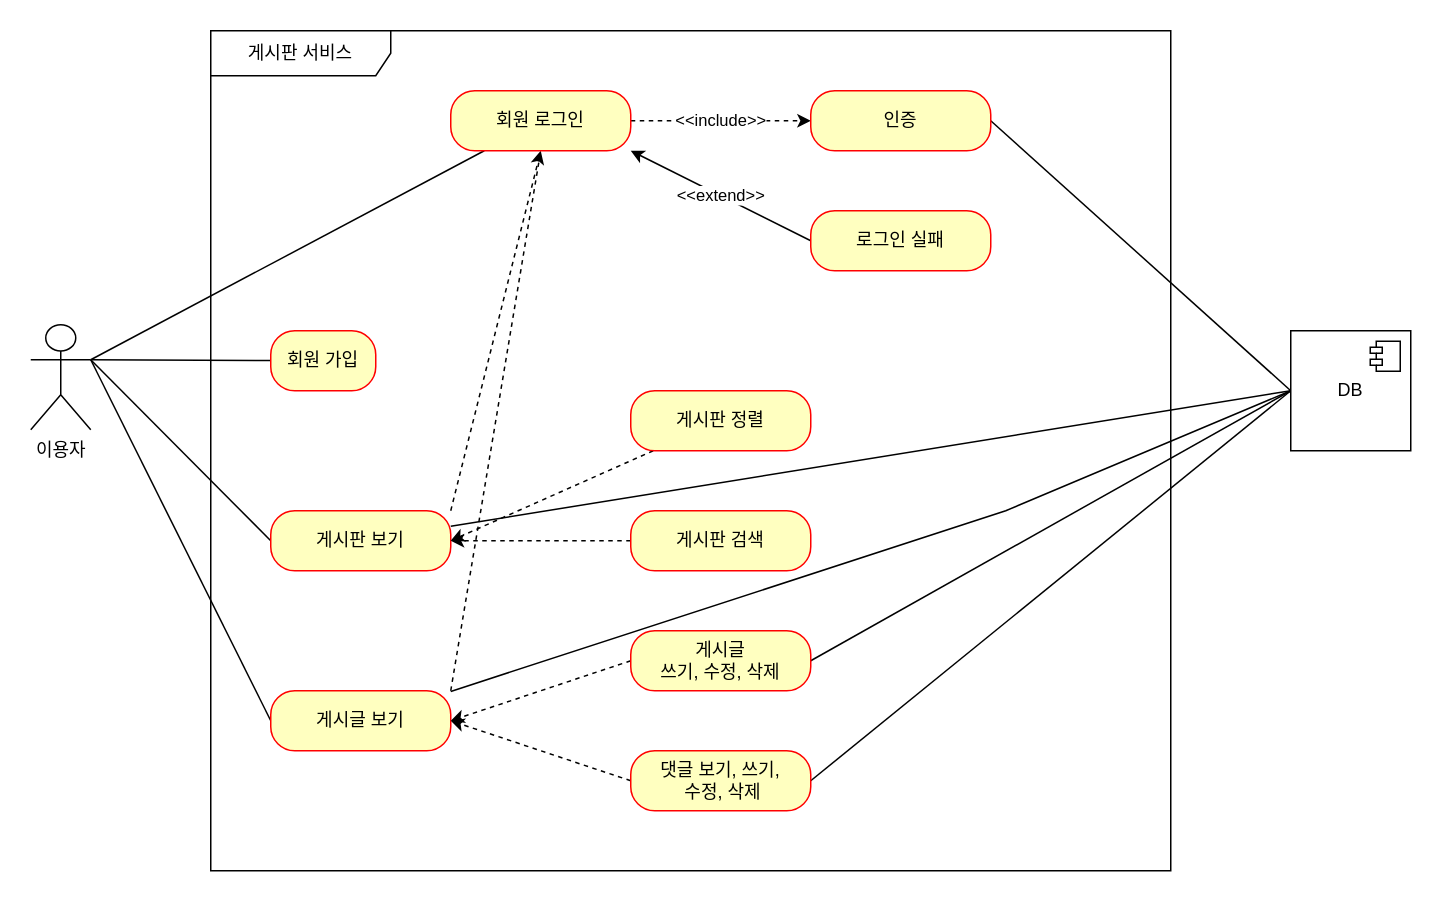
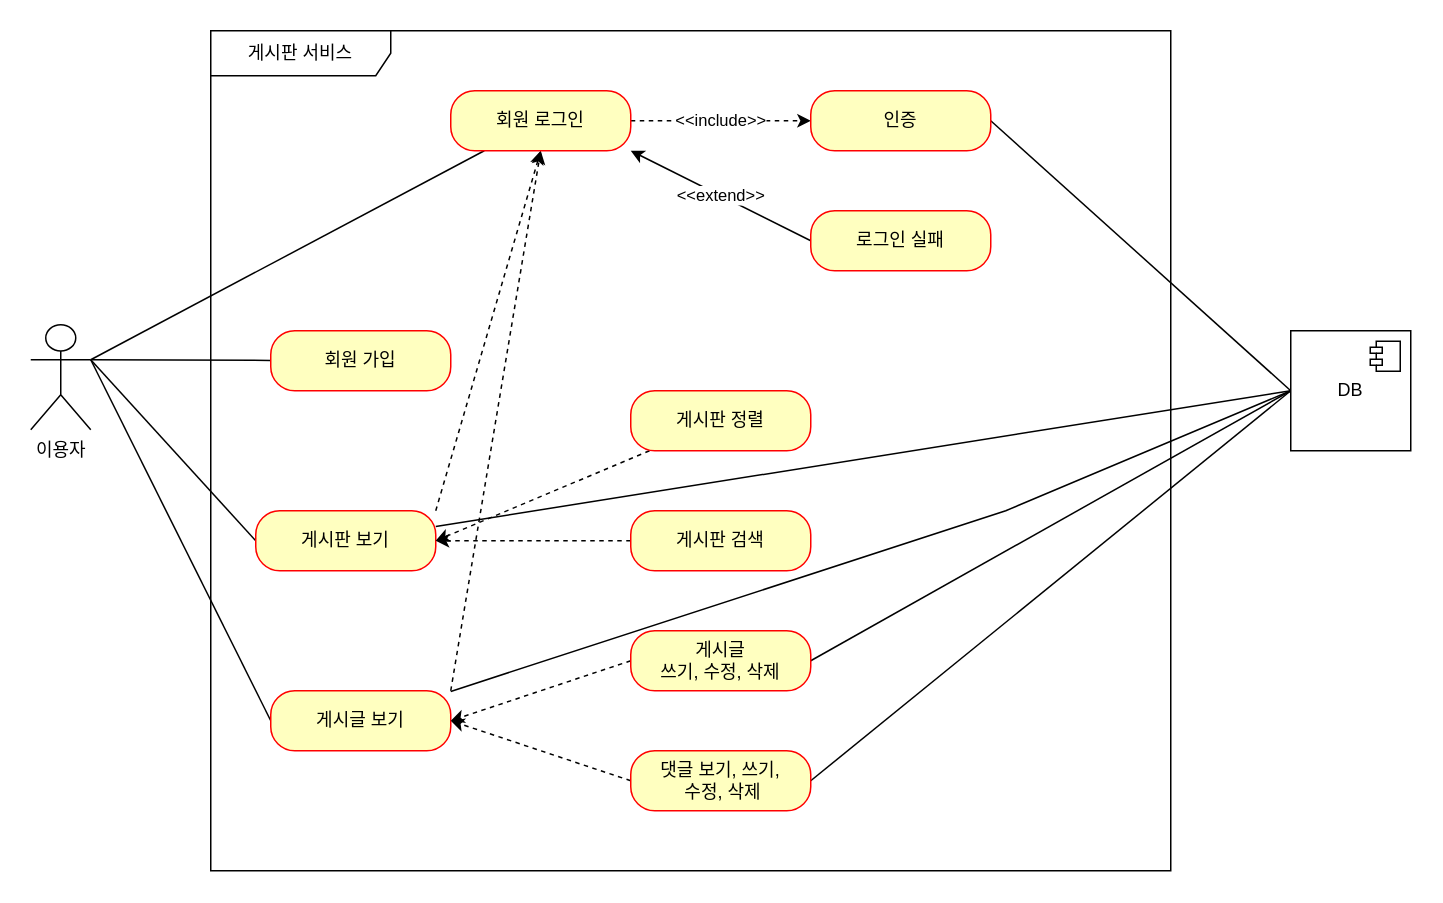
edge "회원 로그인" -- "게시글 보기": arrowhead none -> classic
node "회원 가입": size 105x60 -> 180x60
node "게시판 보기": moved (361, 541) -> (346, 541)
